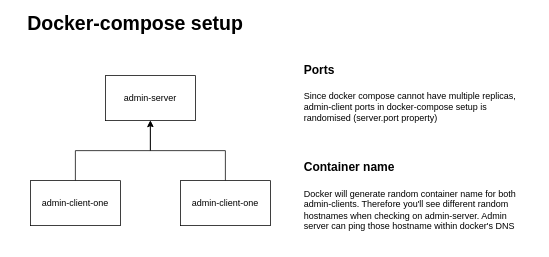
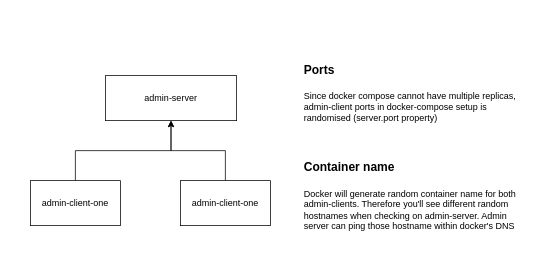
node "Docker-compose setup": removed
node "admin-server": size 90x45 -> 131x45
